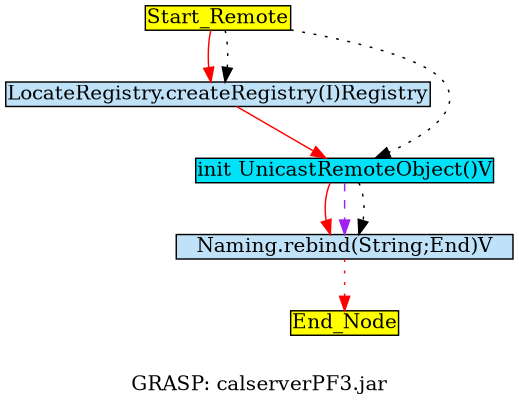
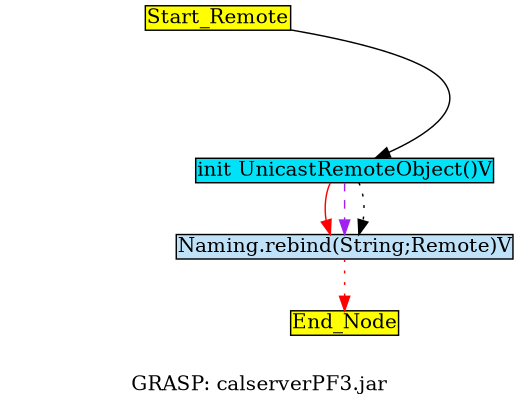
edge "Start_Remote" -> "init UnicastRemoteObject()V": style dotted -> solid
node "LocateRegistry.createRegistry(I)Registry": removed
node "Naming.rebind(String;End)V": label "Naming.rebind(String;End)V" -> "Naming.rebind(String;Remote)V"
